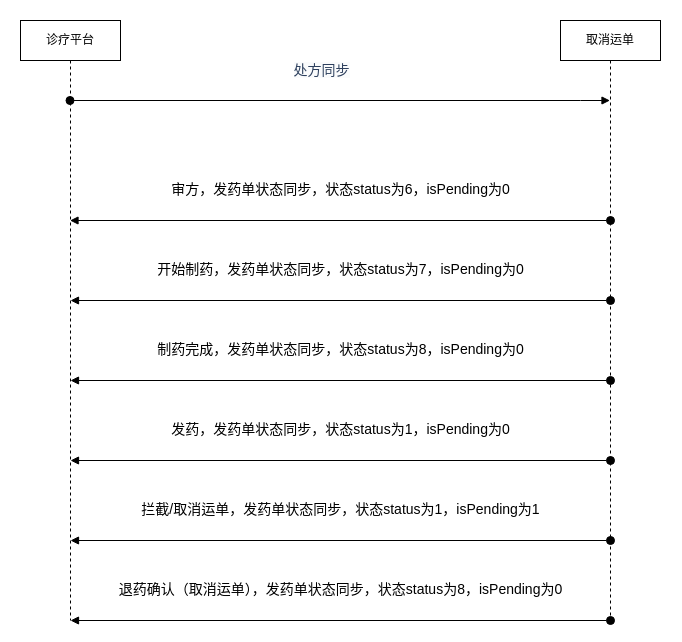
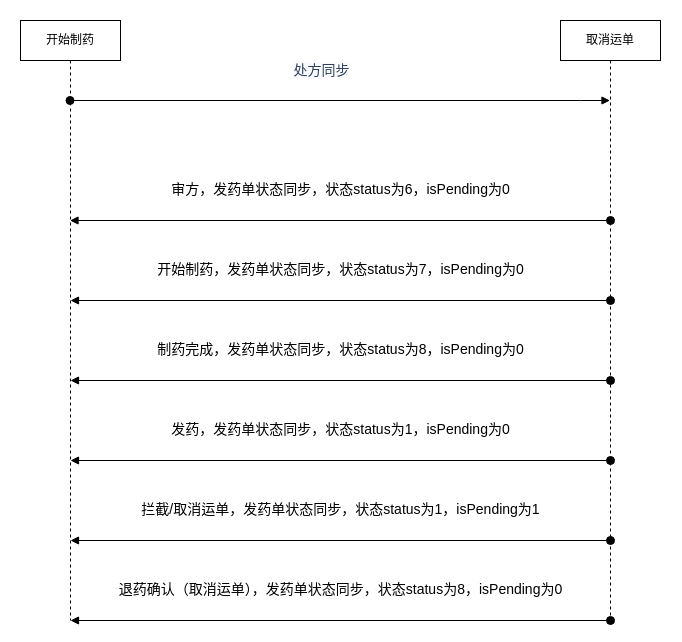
node "诊疗平台": label "诊疗平台" -> "开始制药"
